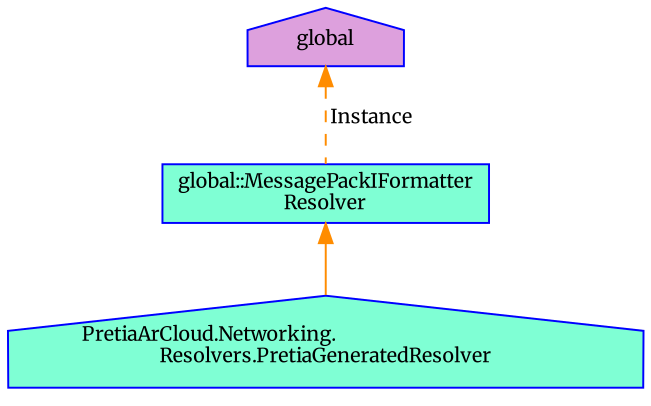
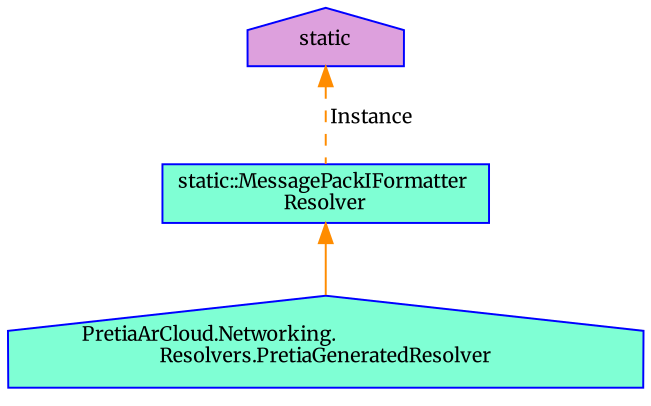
node "global": label "global" -> "static"
node "global::MessagePackIFormatter Resolver": label "global::MessagePackIFormatter Resolver" -> "static::MessagePackIFormatter Resolver"
